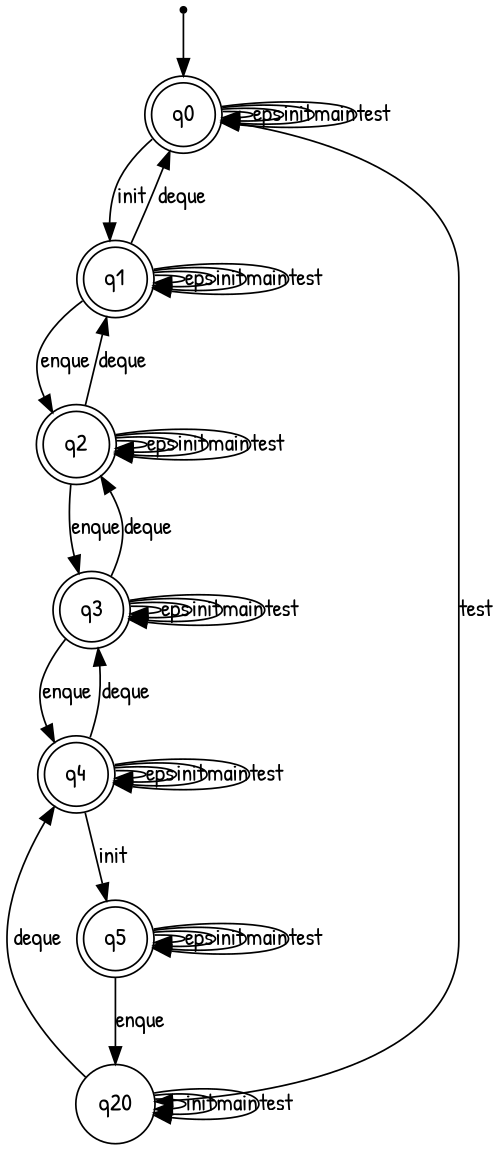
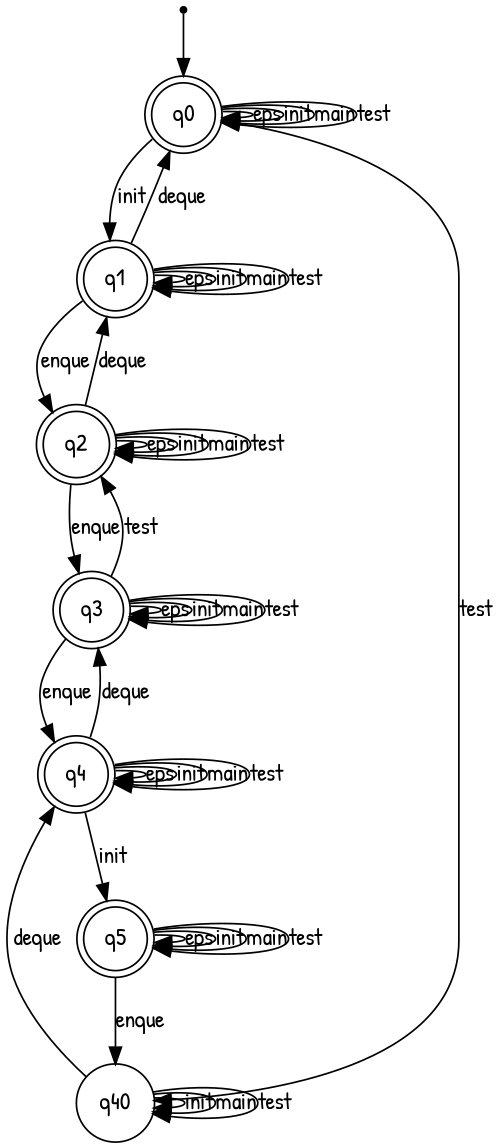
edge "q3" -> "q2": label "deque" -> "test"
node "q20": label "q20" -> "q40"
